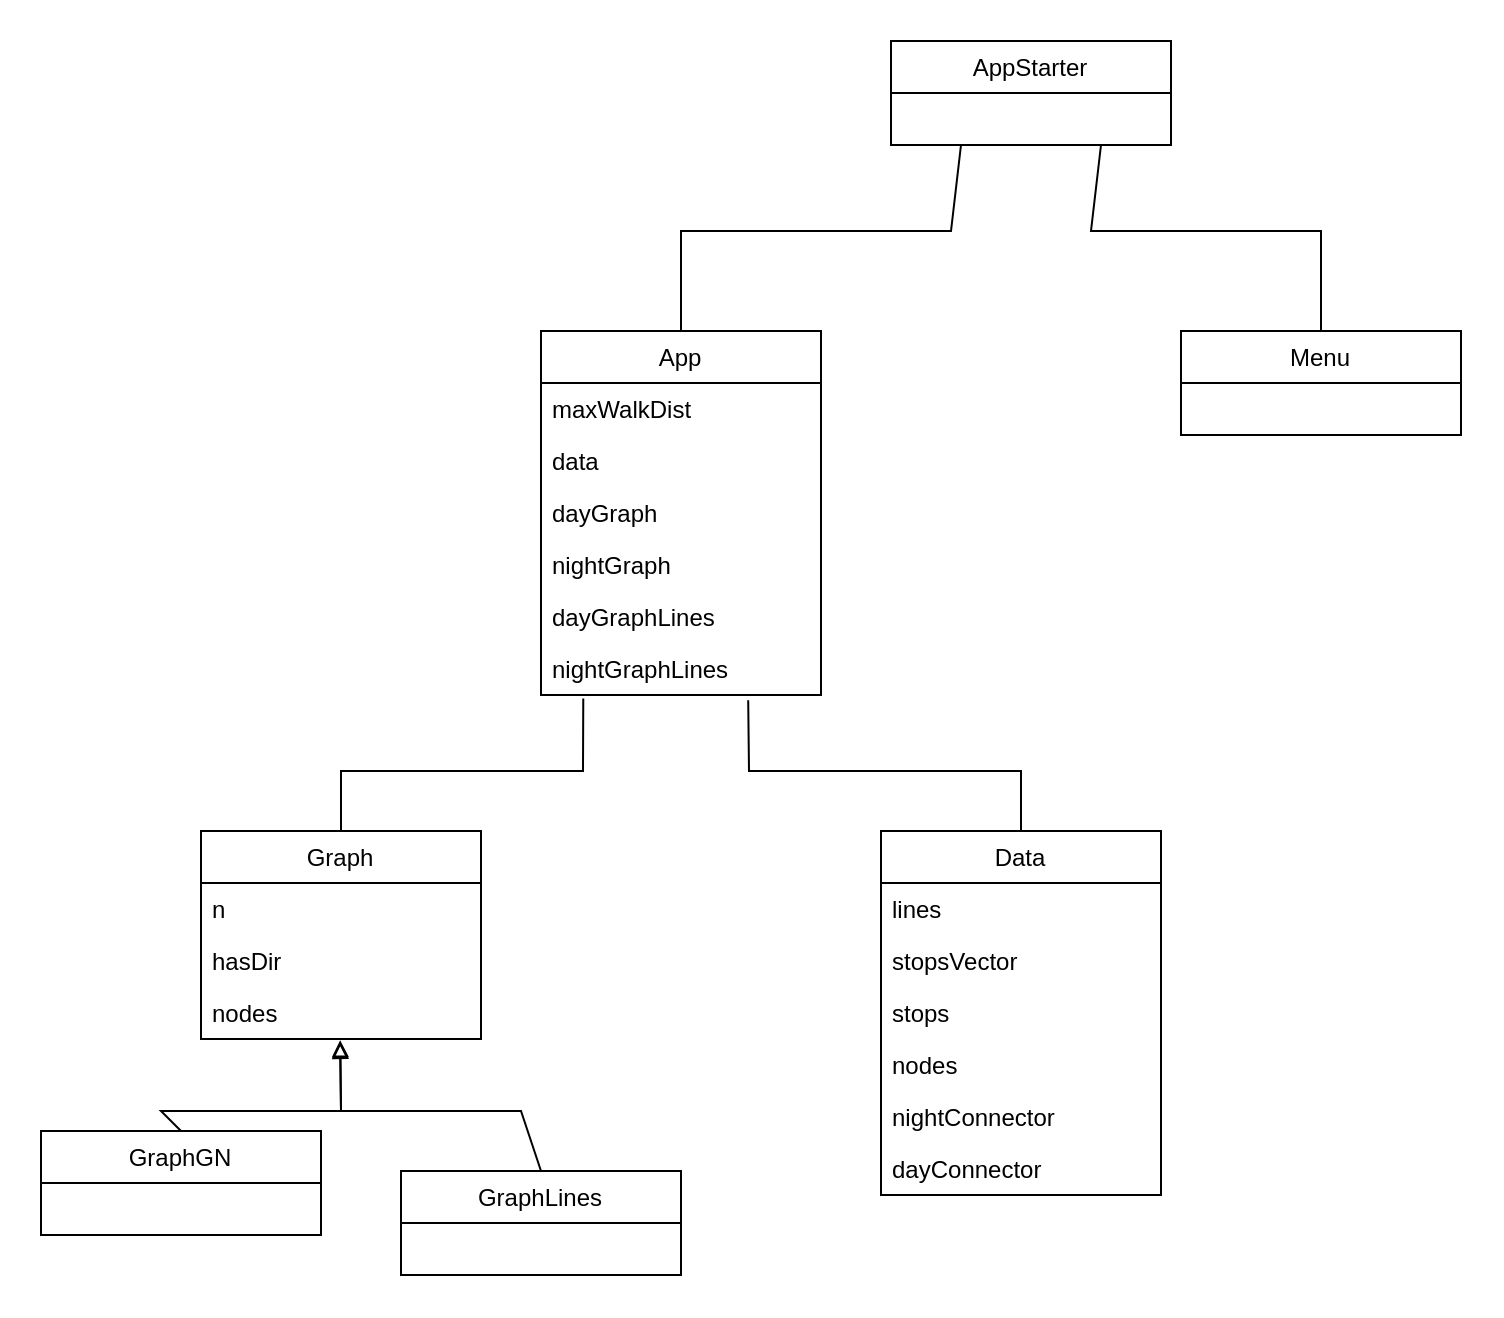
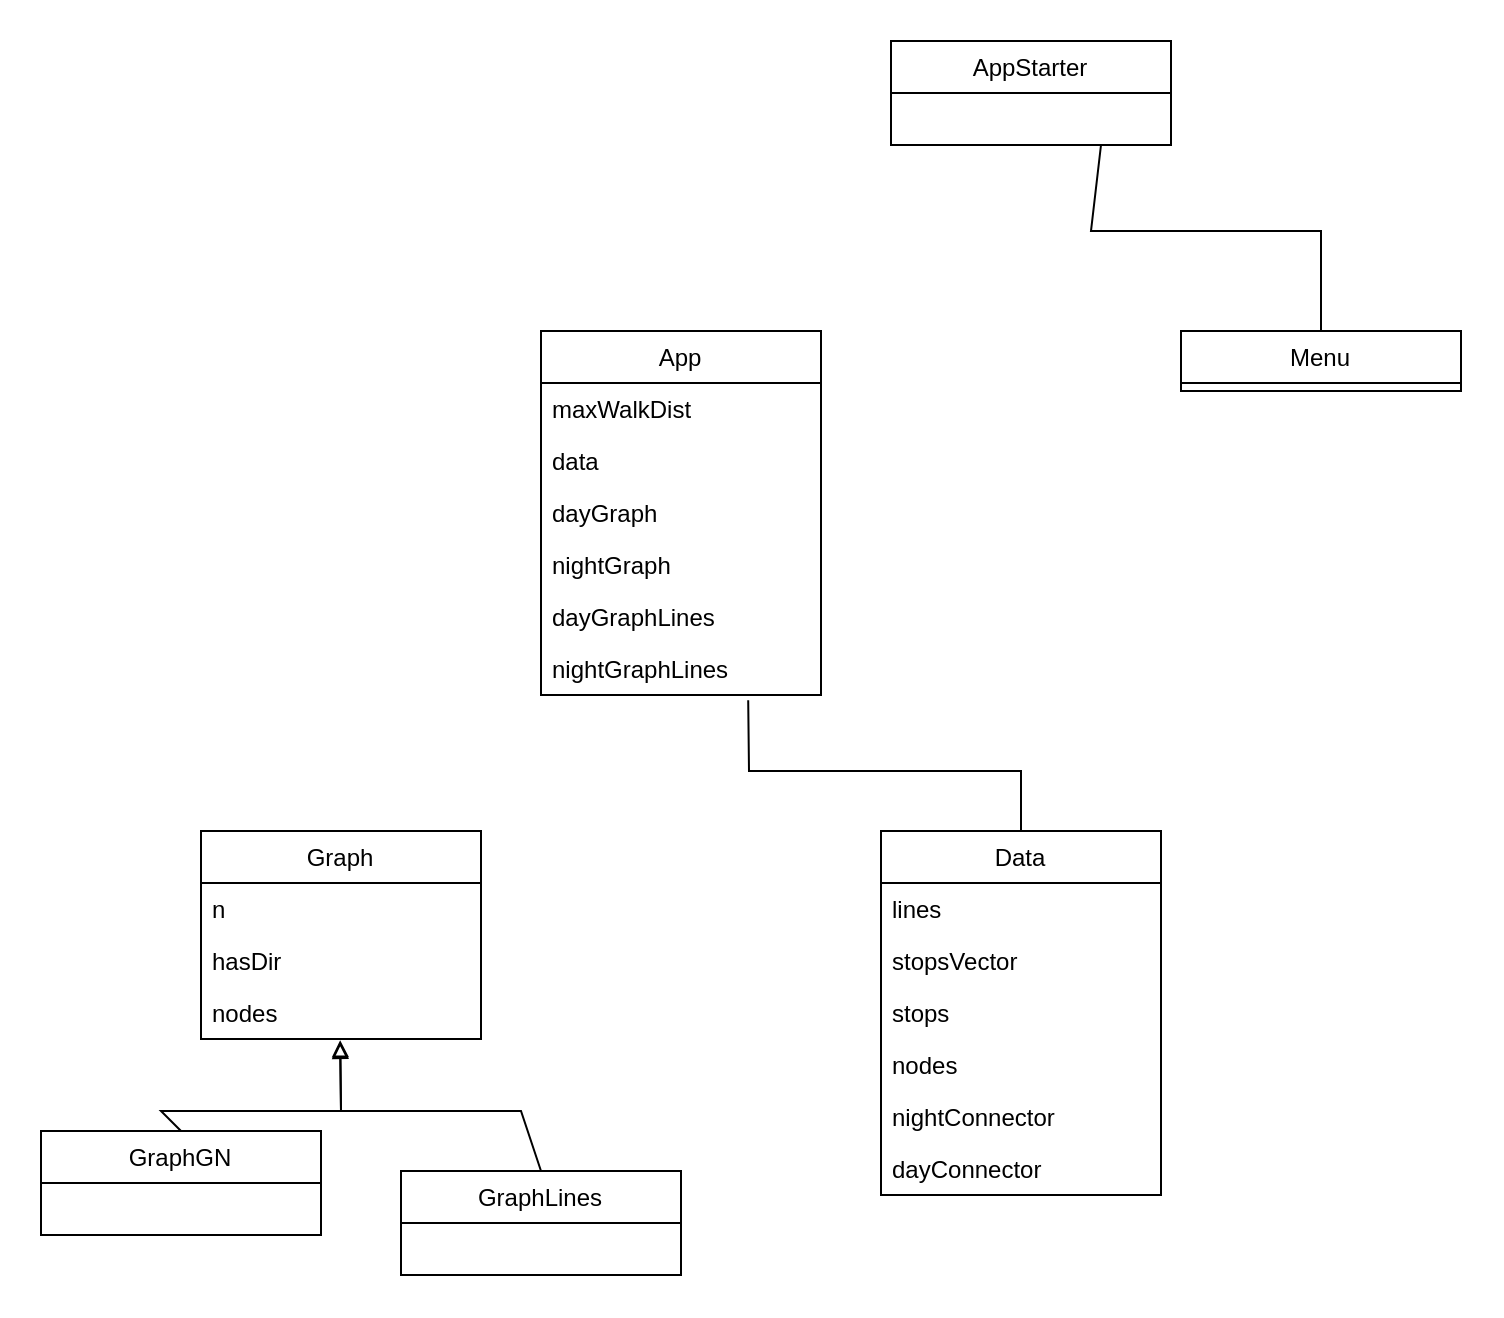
edge "AppStarter" -- "App": removed
node "Menu": size 280x104 -> 280x60
edge "nightGraphLines" -- "Graph": removed
